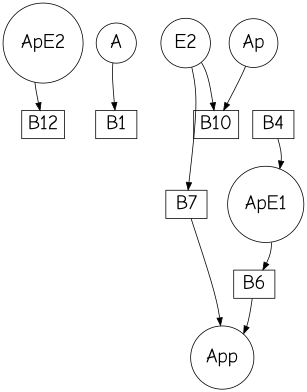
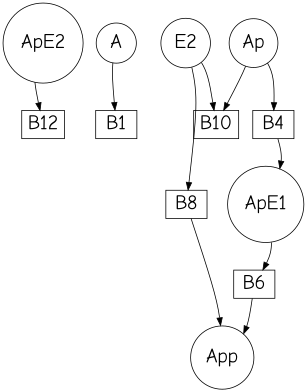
edge "Ap" -> "B4": added
node "B7": label "B7" -> "B8"
